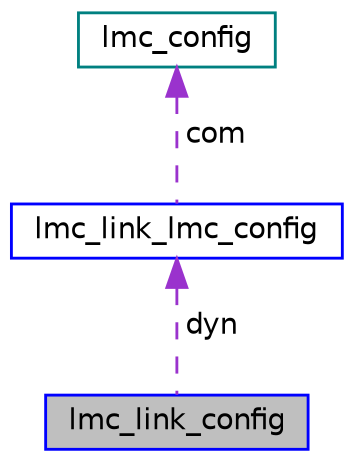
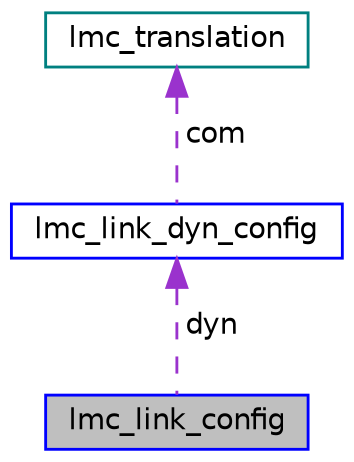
node "lmc_config": label "lmc_config" -> "lmc_translation"
node "lmc_link_lmc_config": label "lmc_link_lmc_config" -> "lmc_link_dyn_config"
